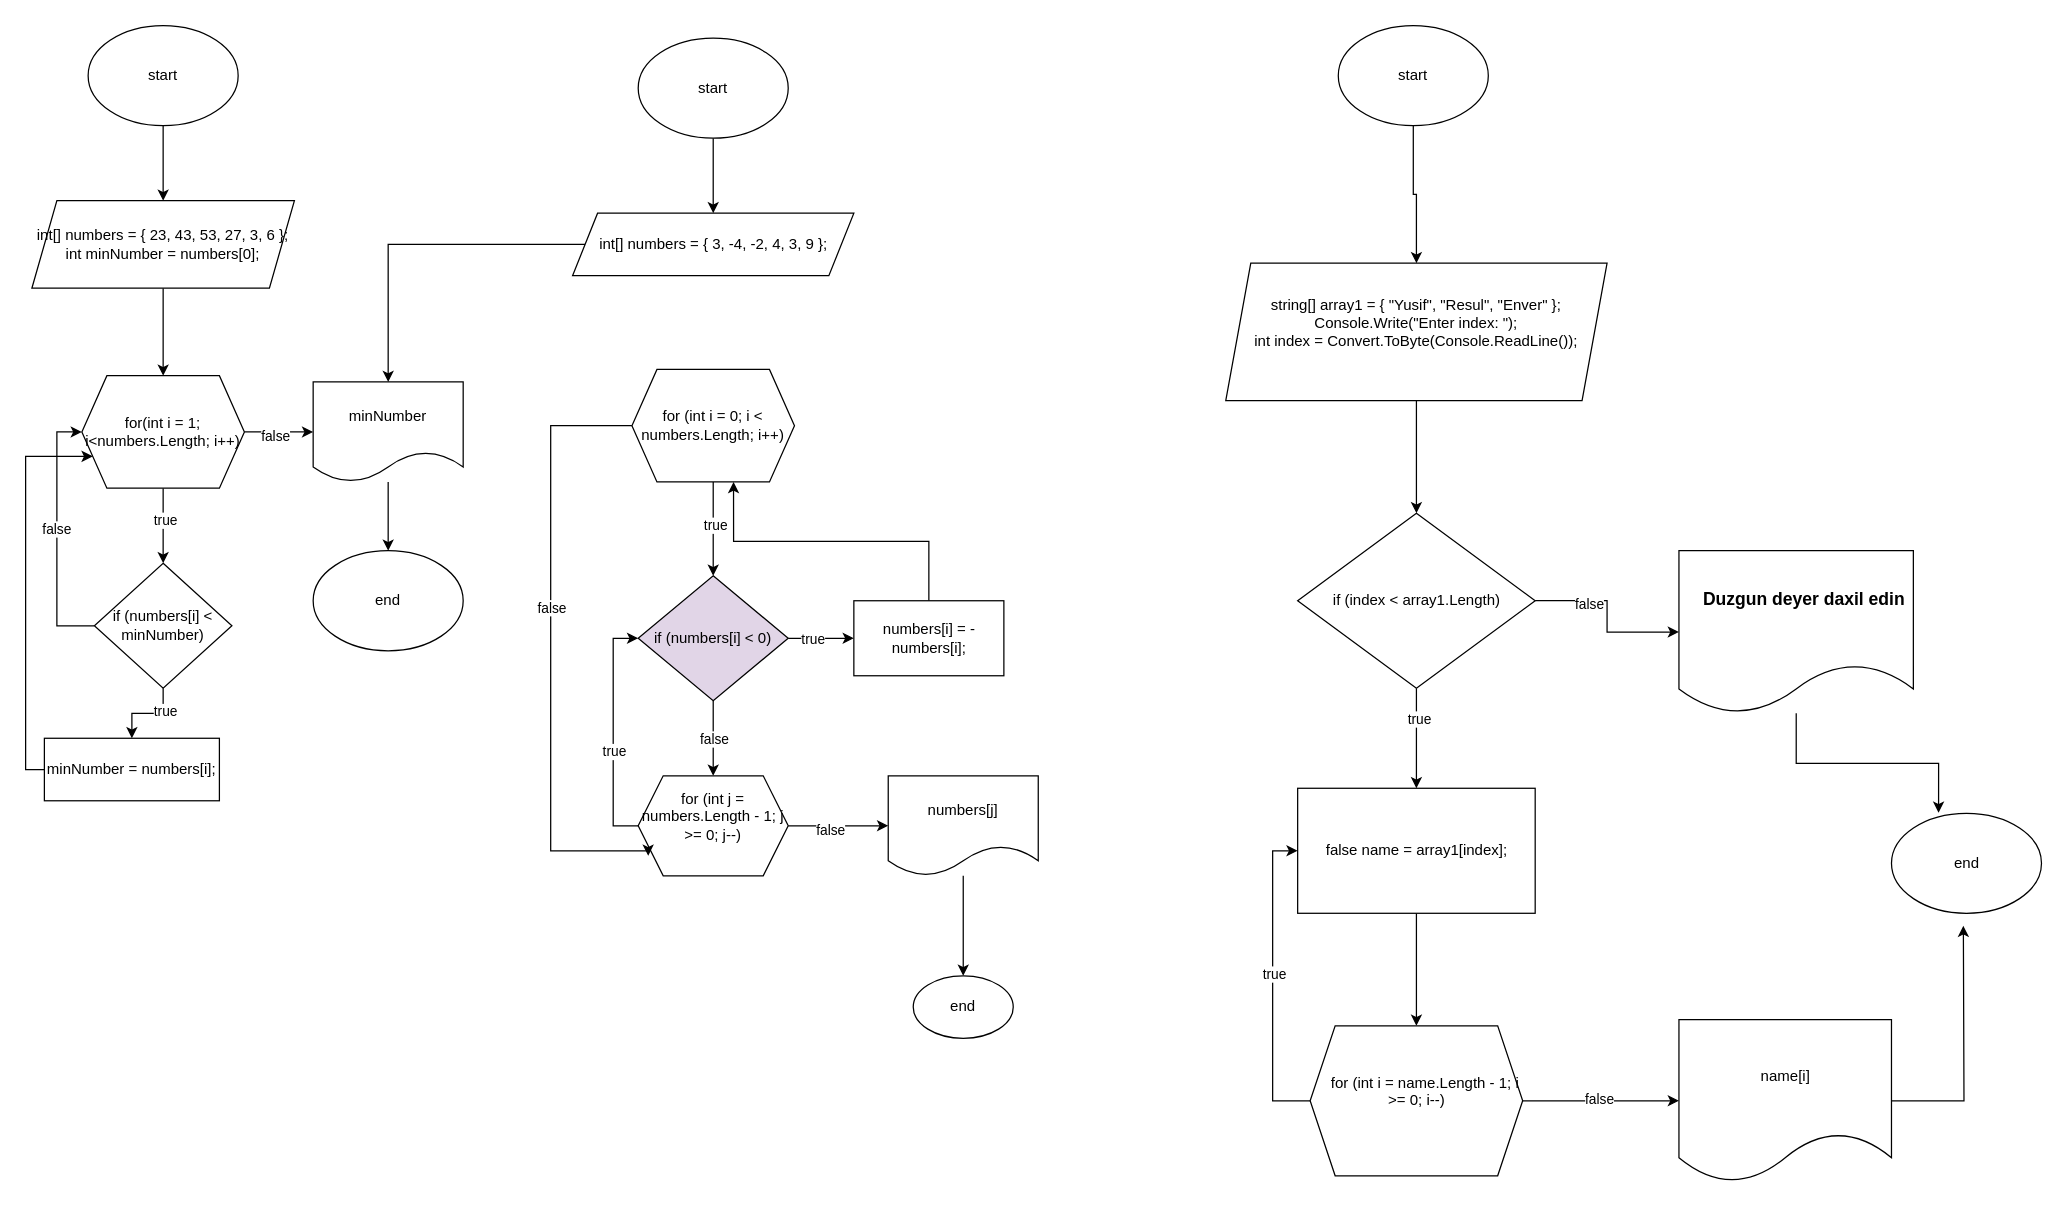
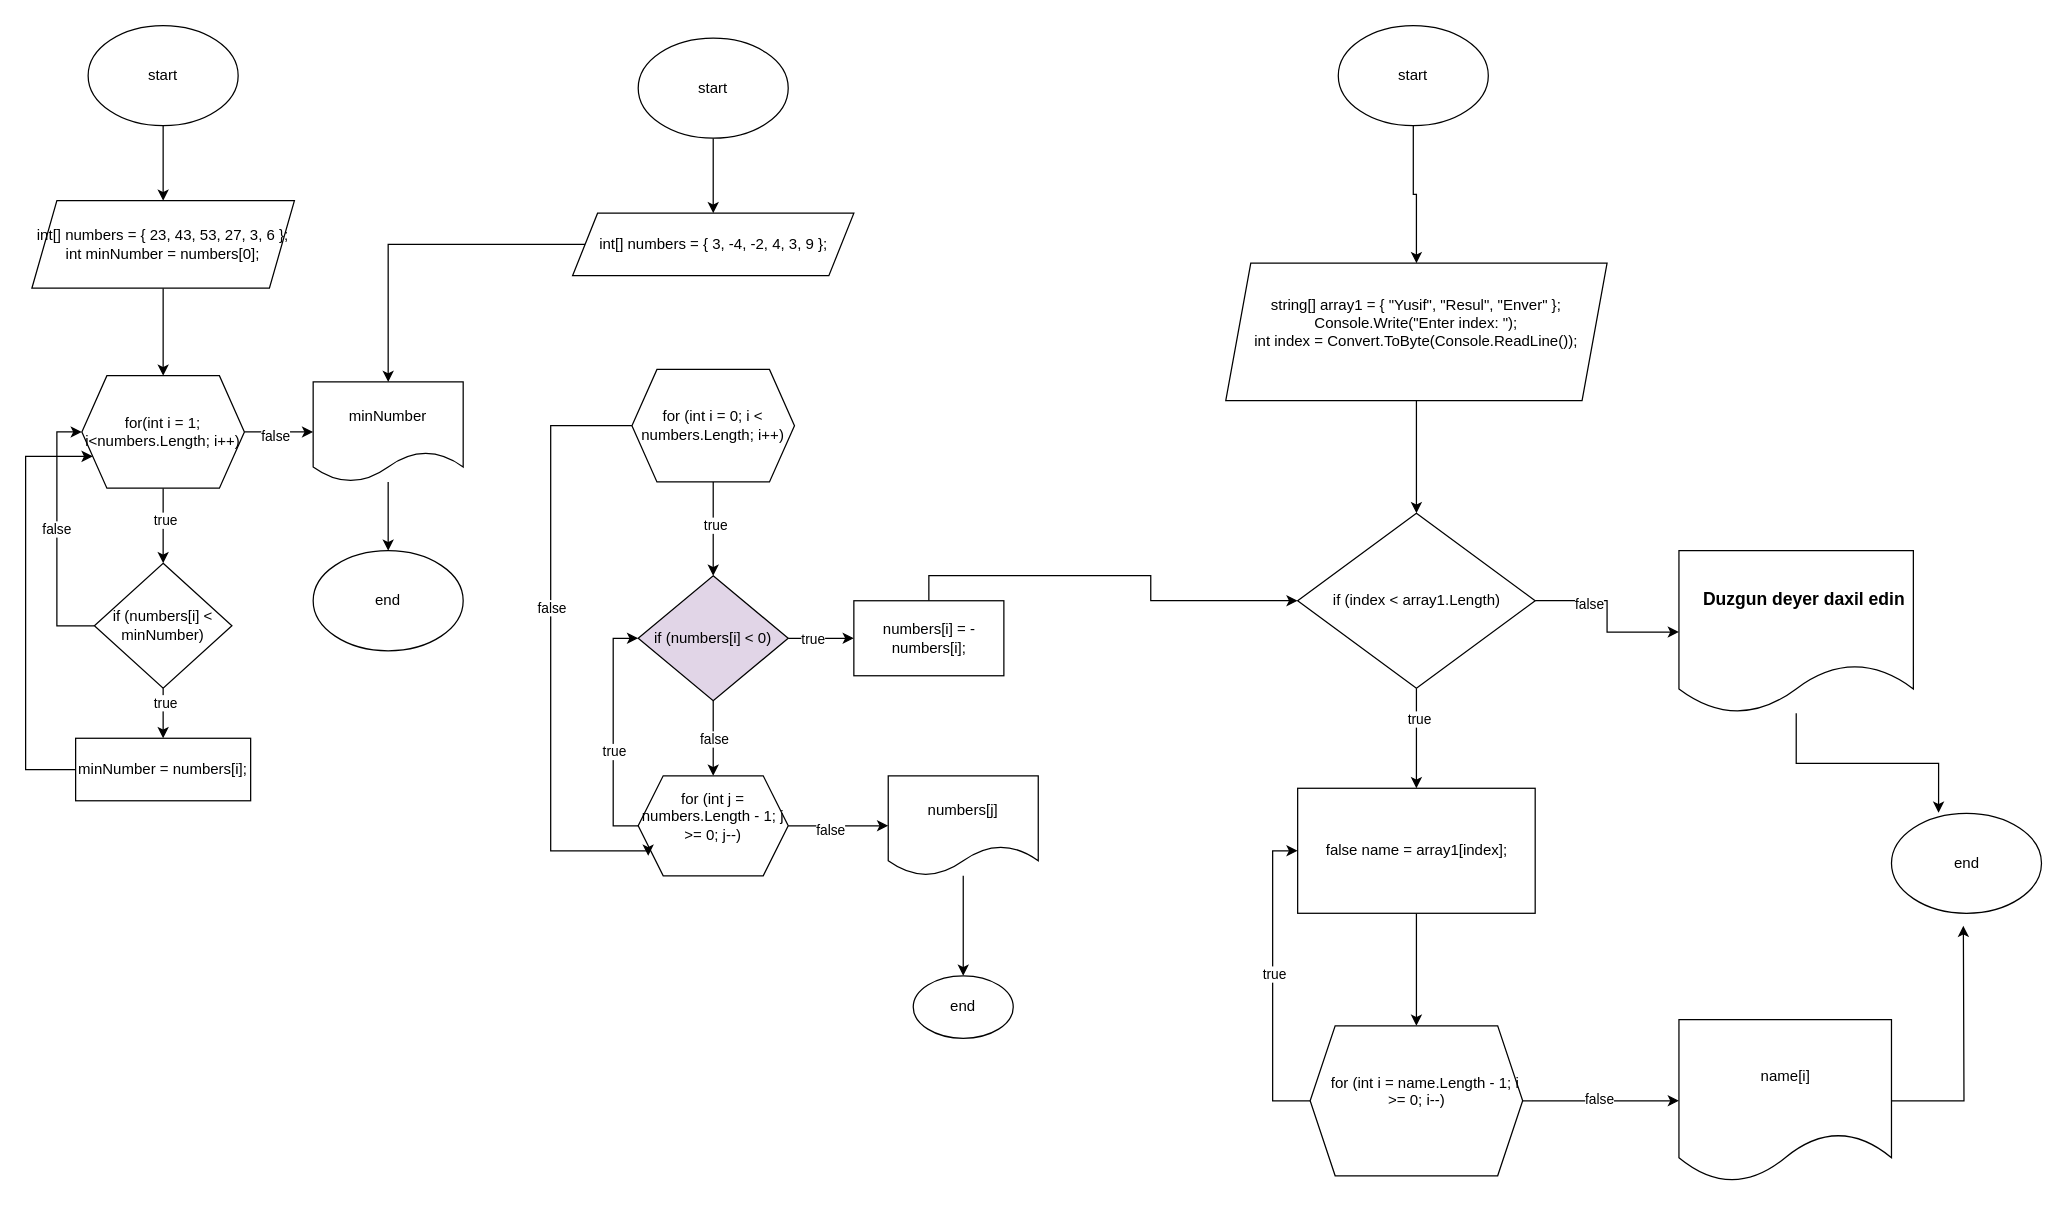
edge "numbers[i] = -numbers[i];" -> "for (int i = 0; i < numbers.Length; i++)": now "numbers[i] = -numbers[i];" -> "if (index < array1.Length)"
node "minNumber = numbers[i];": moved (132, 769) -> (163, 769)
